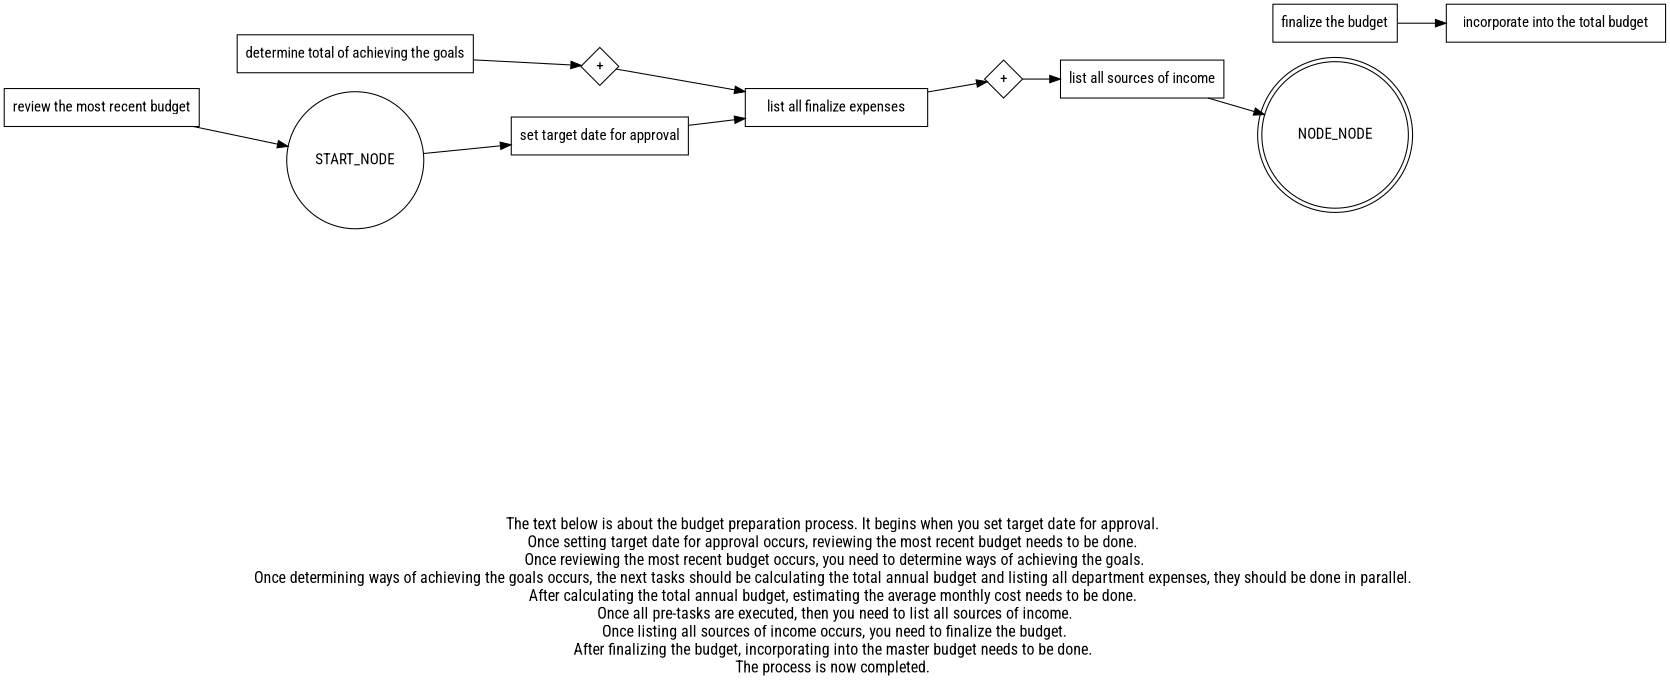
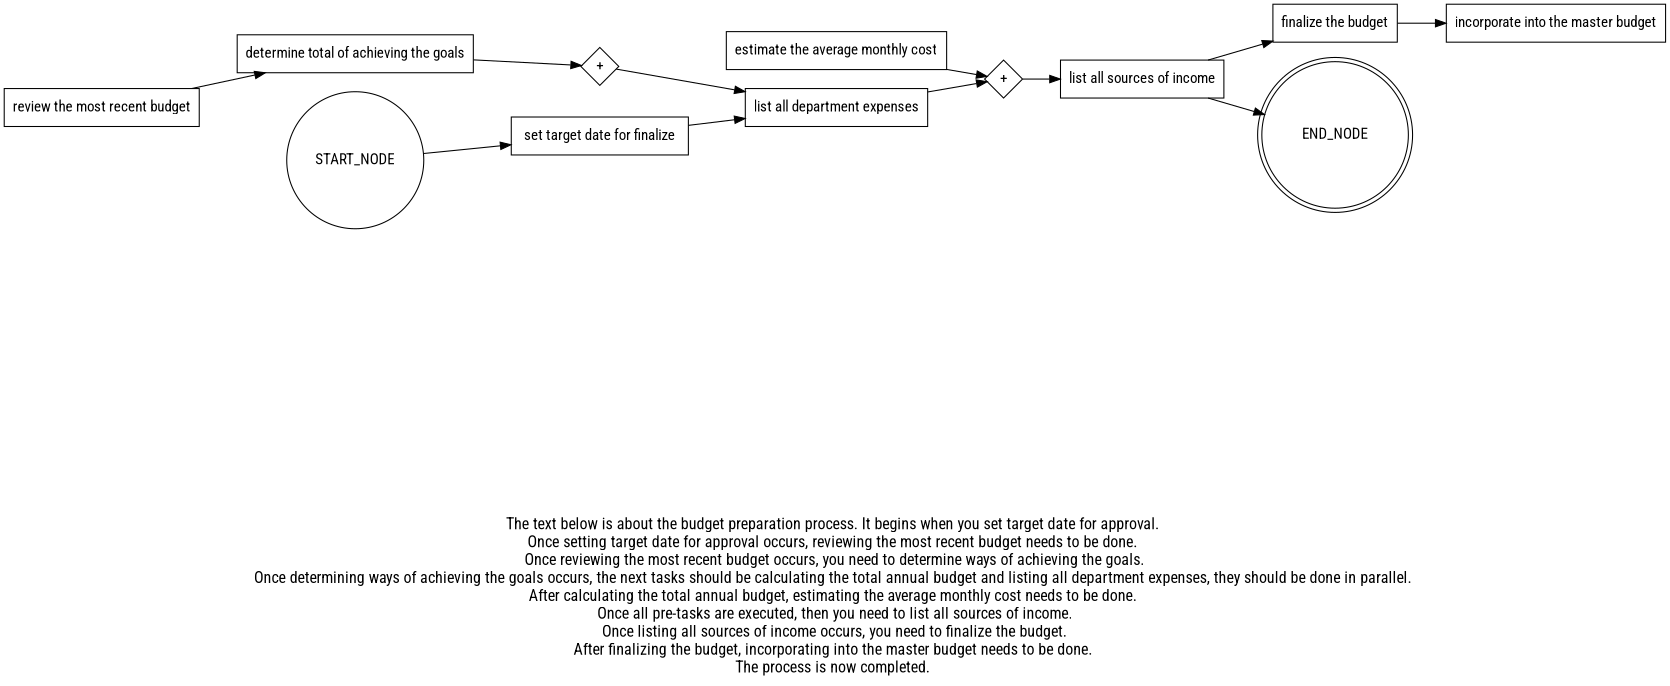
node "incorporate into the total budget": label "incorporate into the total budget" -> "incorporate into the master budget"
node "estimate the average monthly cost": added
edge "list all sources of income" -> "finalize the budget": added
node "list all finalize expenses": label "list all finalize expenses" -> "list all department expenses"
edge "review the most recent budget" -> "START_NODE": now "review the most recent budget" -> "determine total of achieving the goals"
node "NODE_NODE": label "NODE_NODE" -> "END_NODE"
node "set target date for approval": label "set target date for approval" -> "set target date for finalize"
